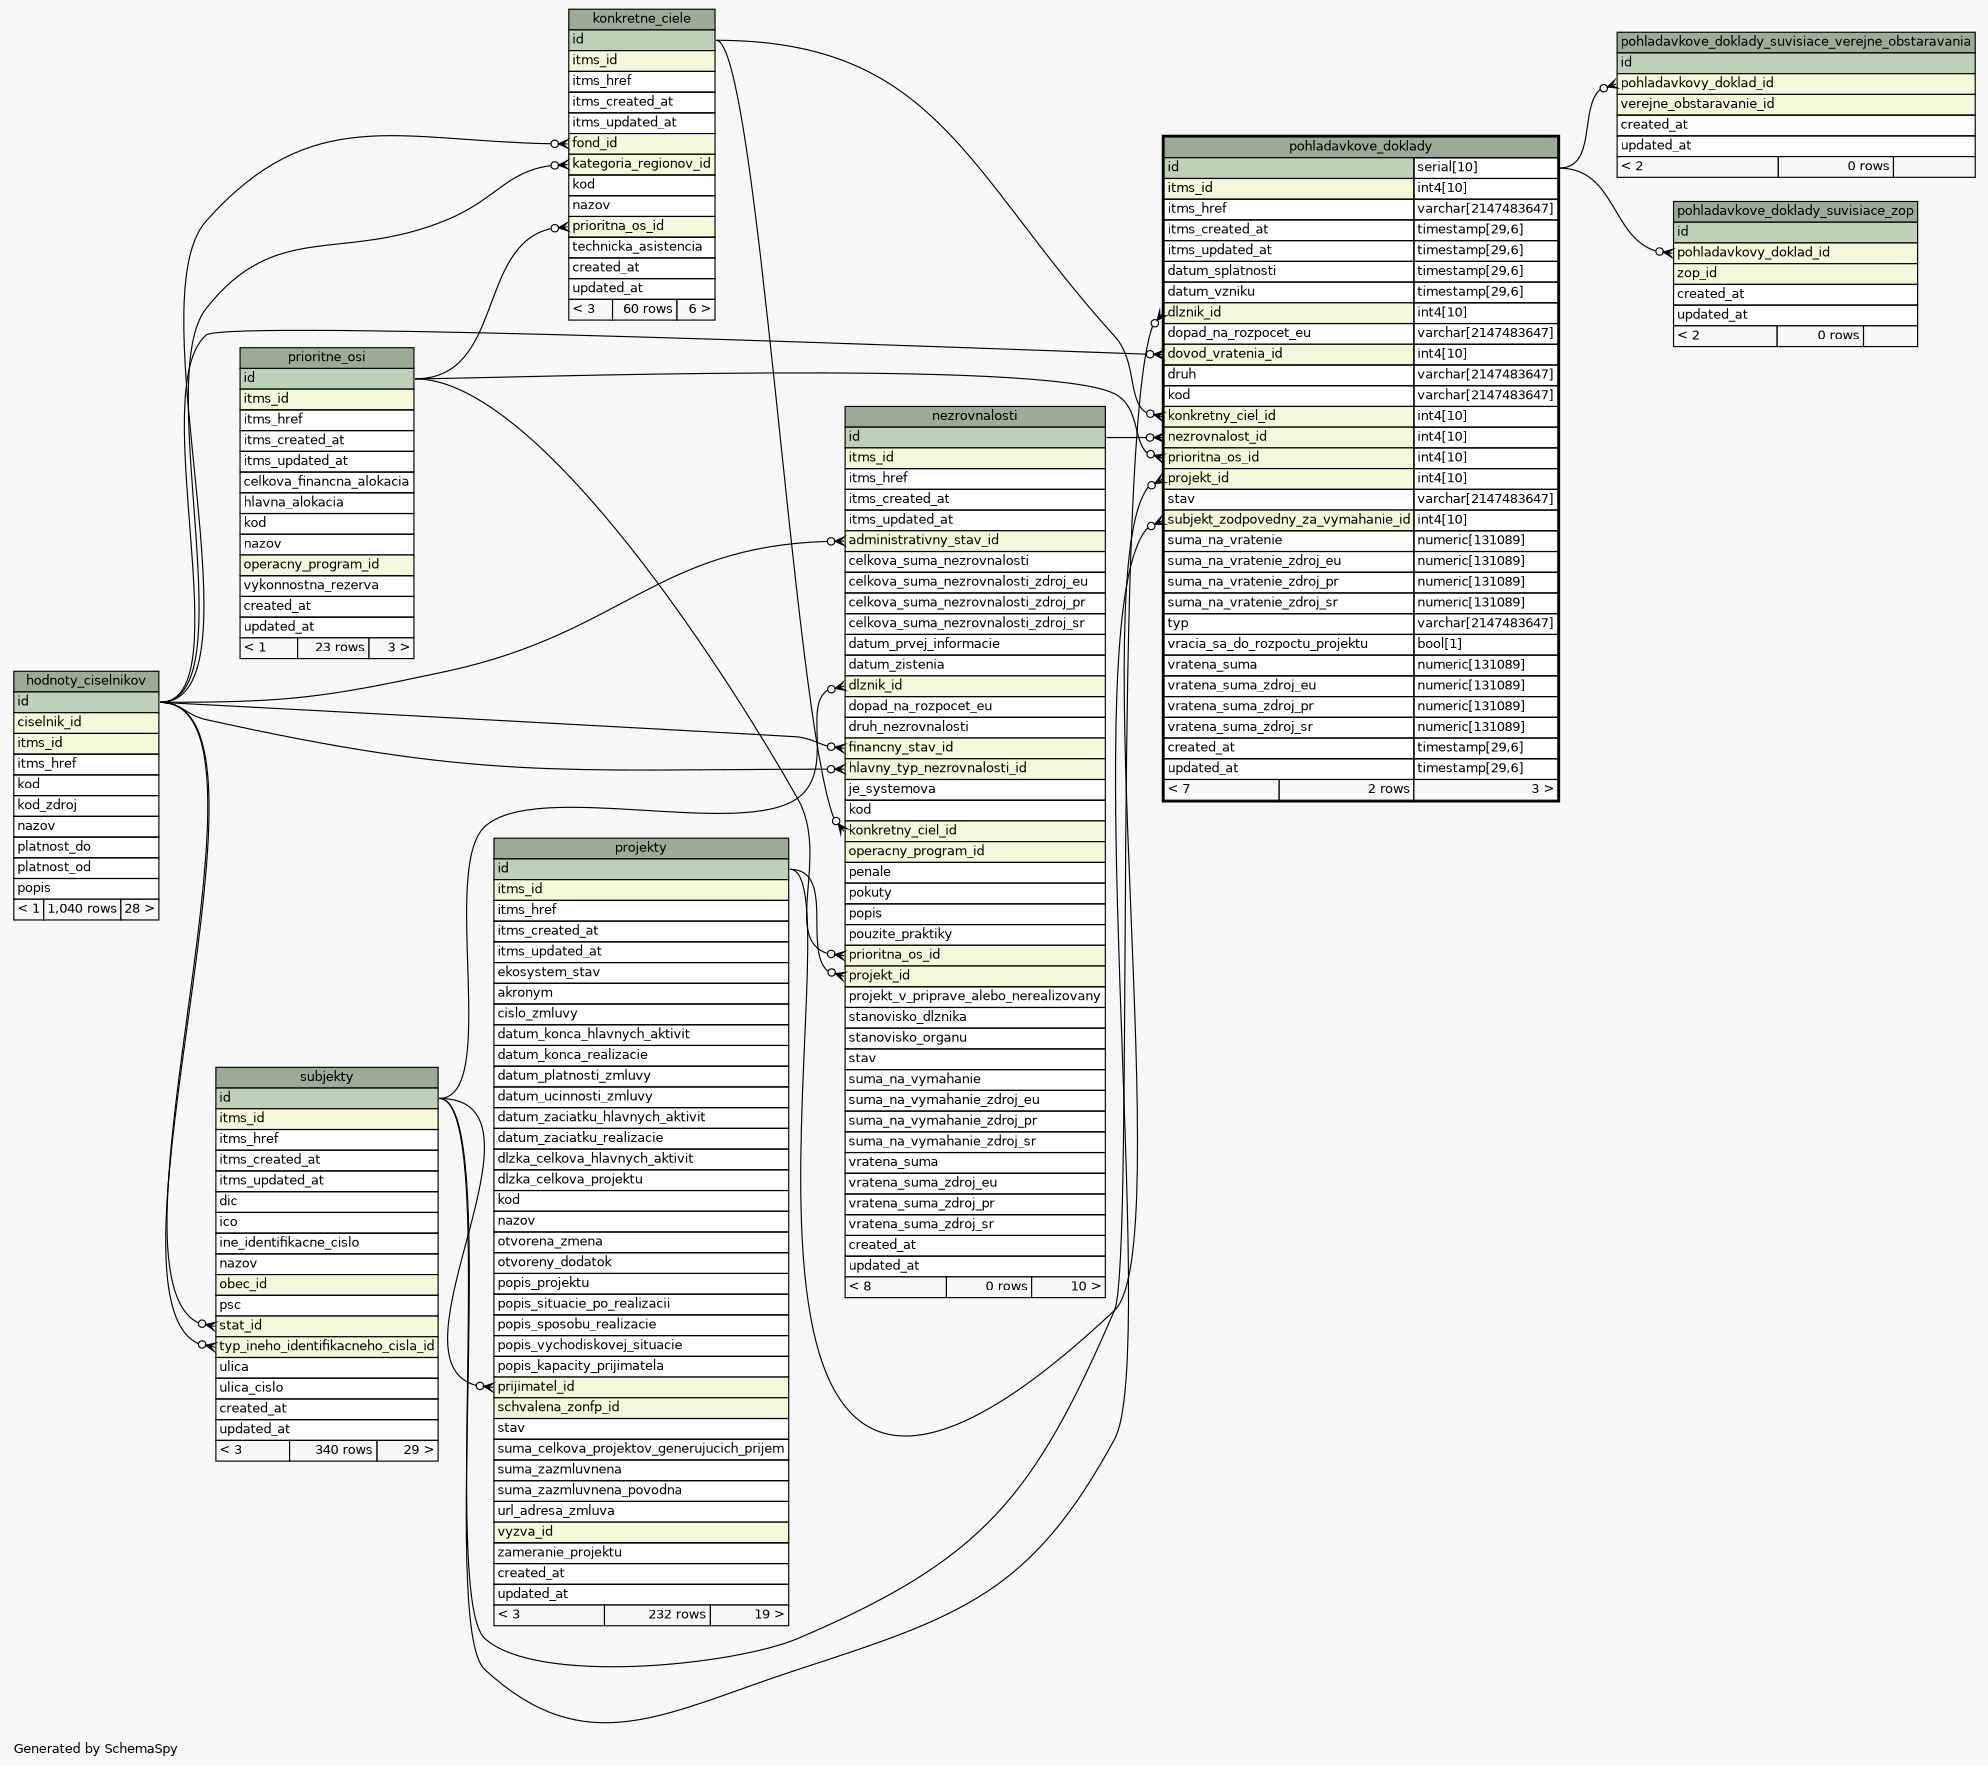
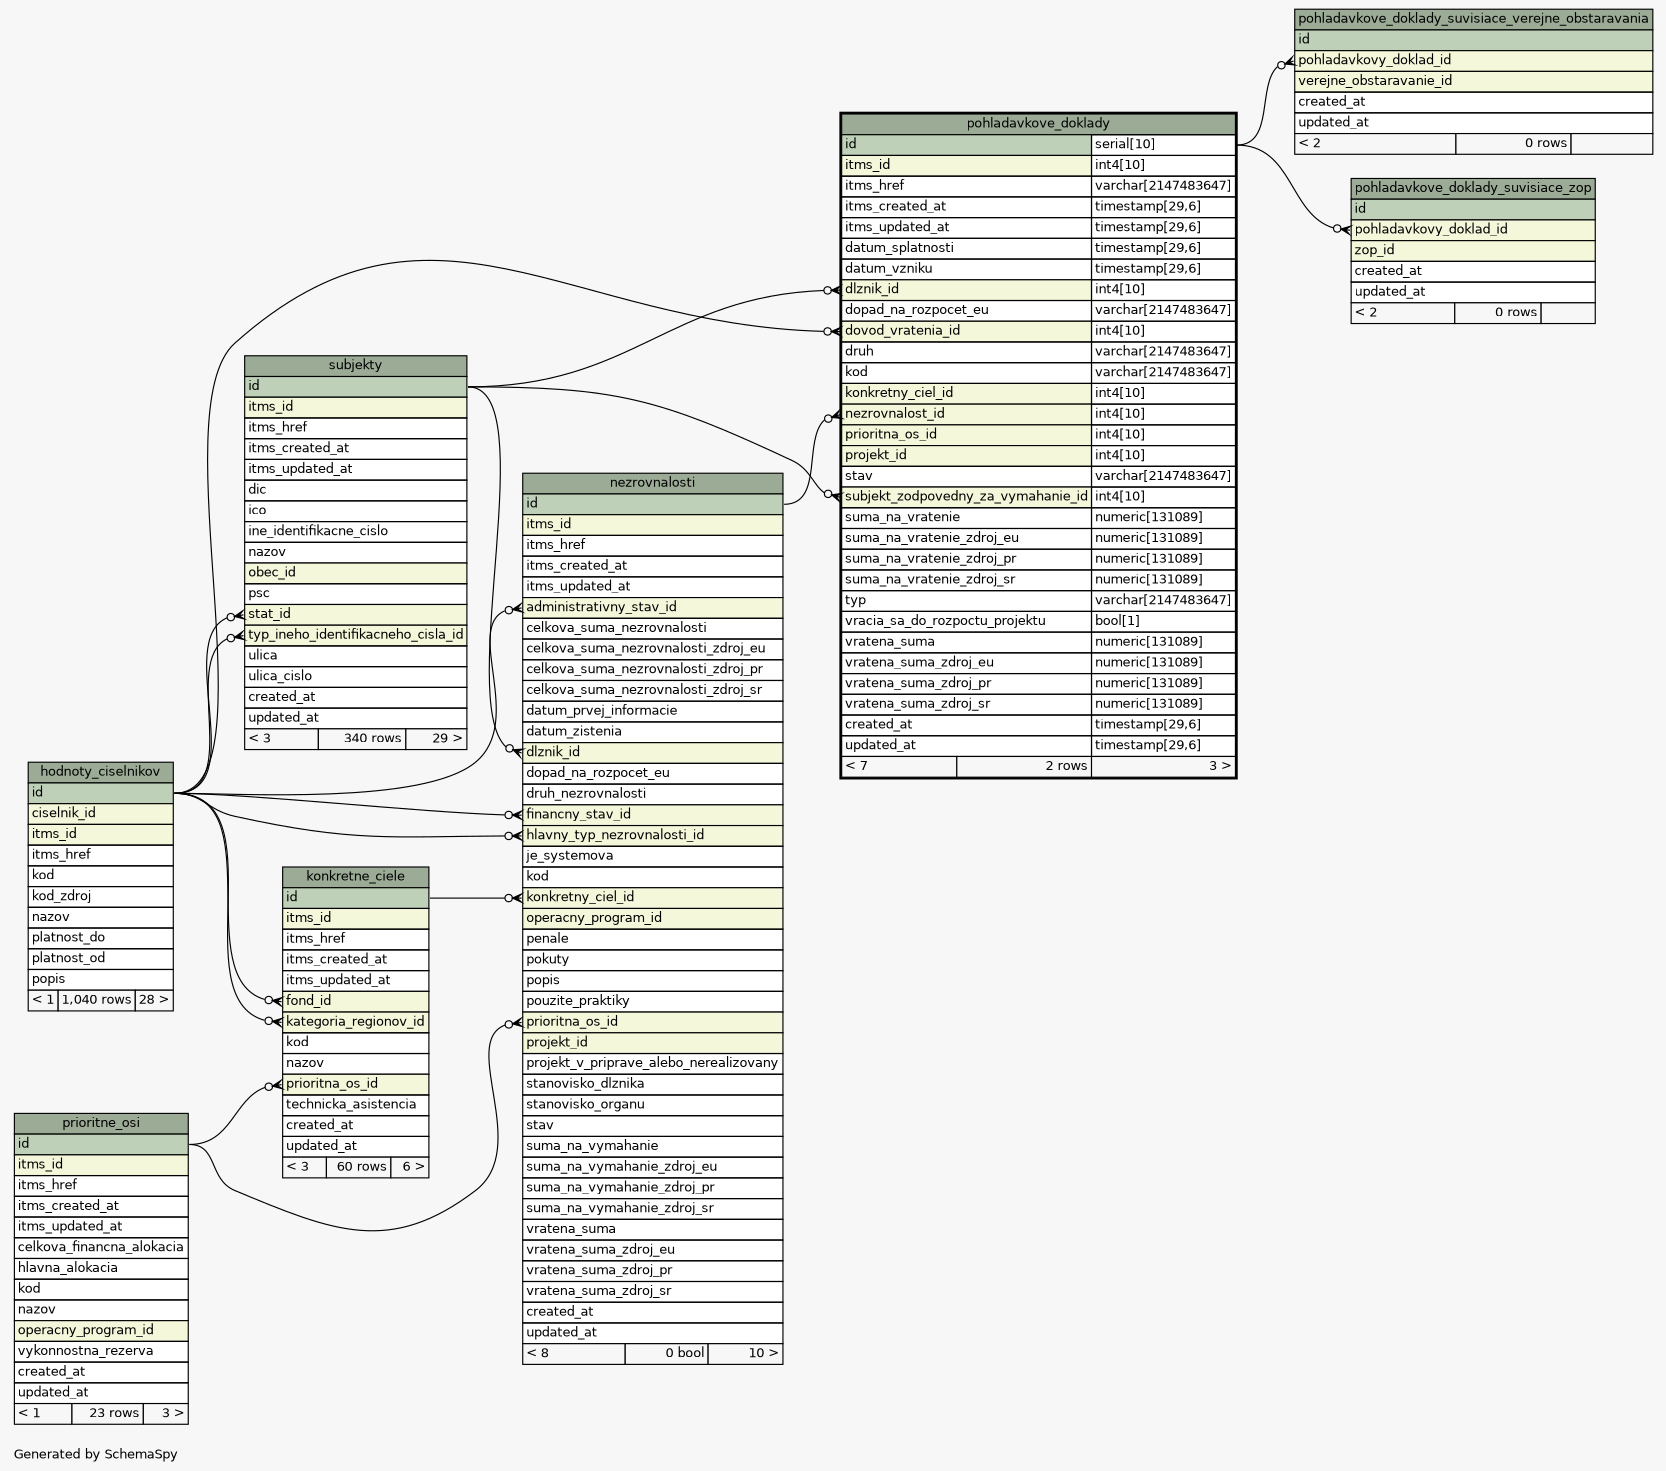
edge "konkretne_ciele" -> "pohladavkove_doklady": removed
edge "prioritne_osi" -> "pohladavkove_doklady": removed
node "projekty": removed
node "nezrovnalosti": text "0 rows" -> "0 bool"
